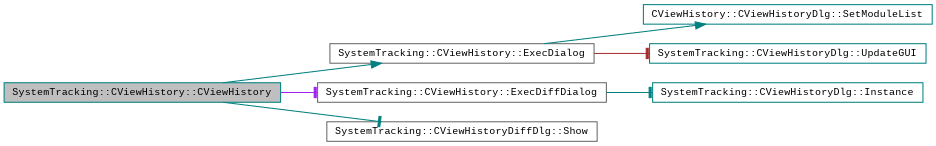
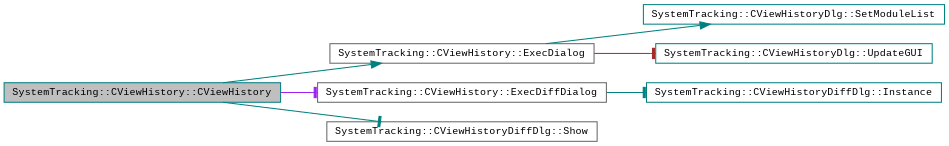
node "CViewHistory::CViewHistoryDlg::SetModuleList": label "CViewHistory::CViewHistoryDlg::SetModuleList" -> "SystemTracking::CViewHistoryDlg::SetModuleList"
node "SystemTracking::CViewHistoryDlg::Instance": label "SystemTracking::CViewHistoryDlg::Instance" -> "SystemTracking::CViewHistoryDiffDlg::Instance"
